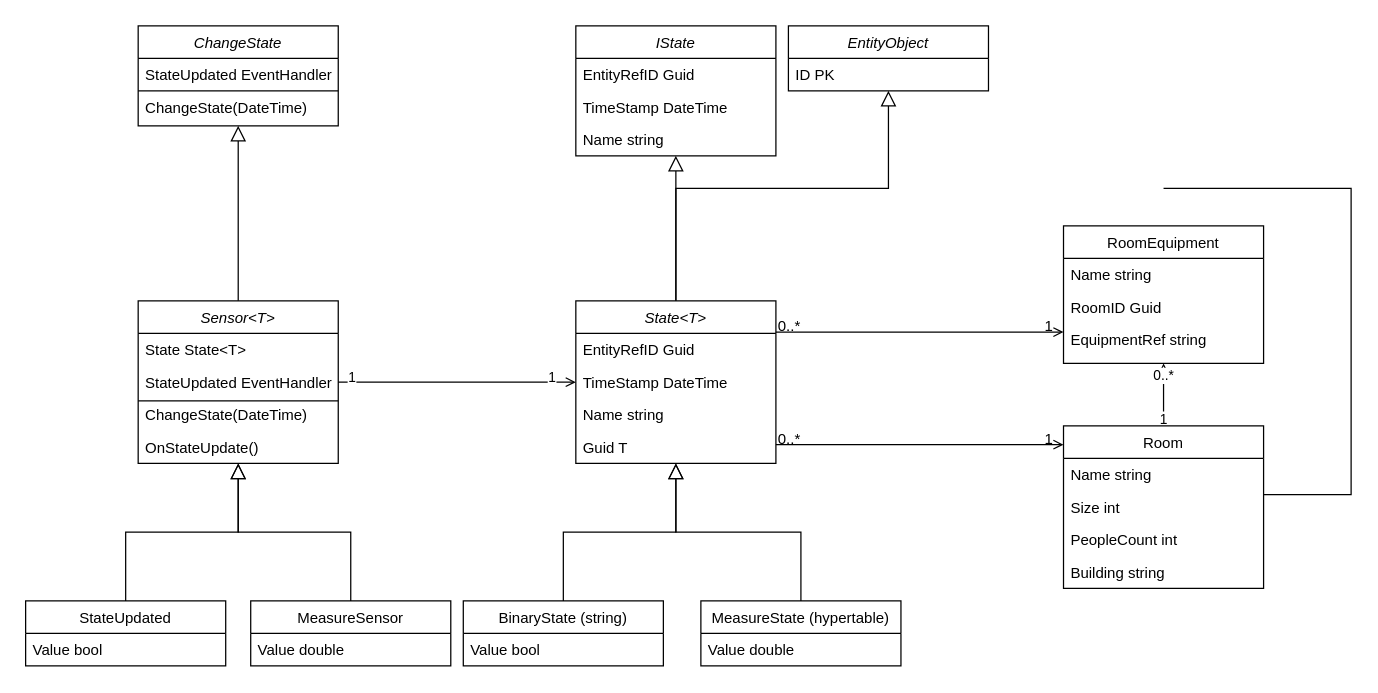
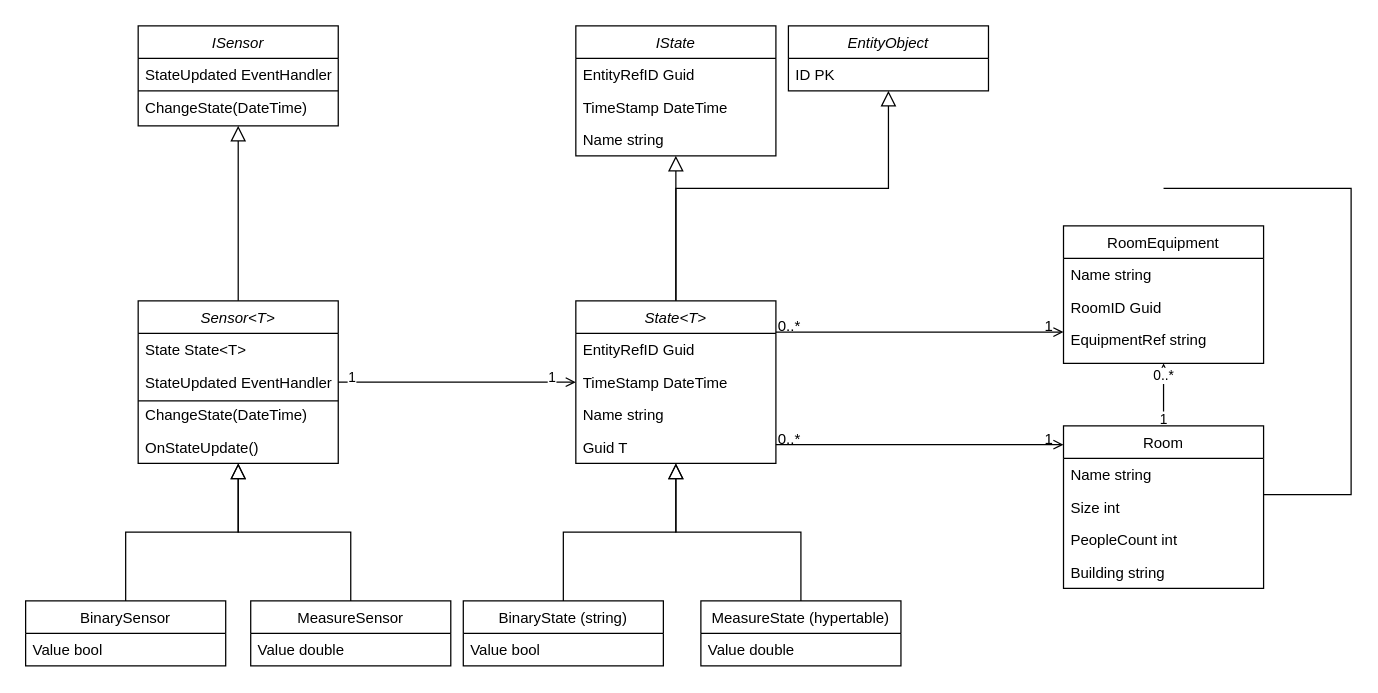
node "ChangeState": label "ChangeState" -> "ISensor"
node "StateUpdated": label "StateUpdated" -> "BinarySensor"
